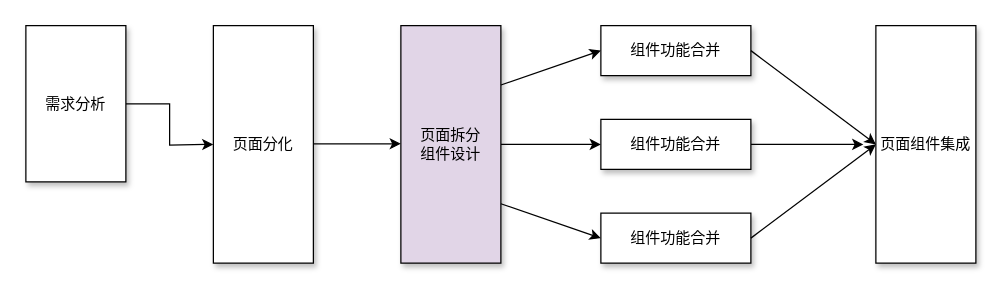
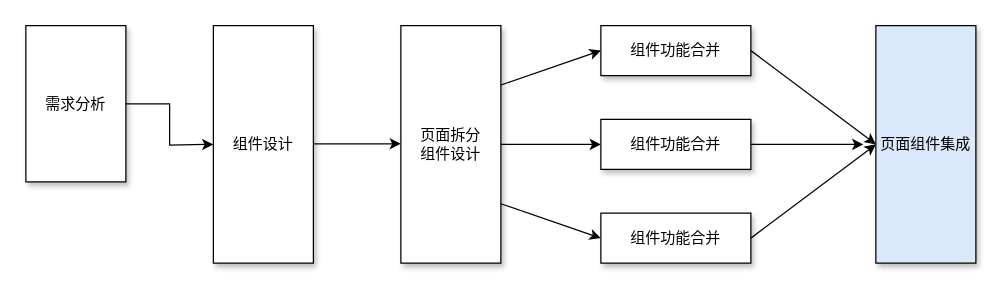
node "页面分化": label "页面分化" -> "组件设计"
node "页面拆分 组件设计": fillcolor #e1d5e7 -> #ffffff
node "页面组件集成": fillcolor #ffffff -> #dae8fc
